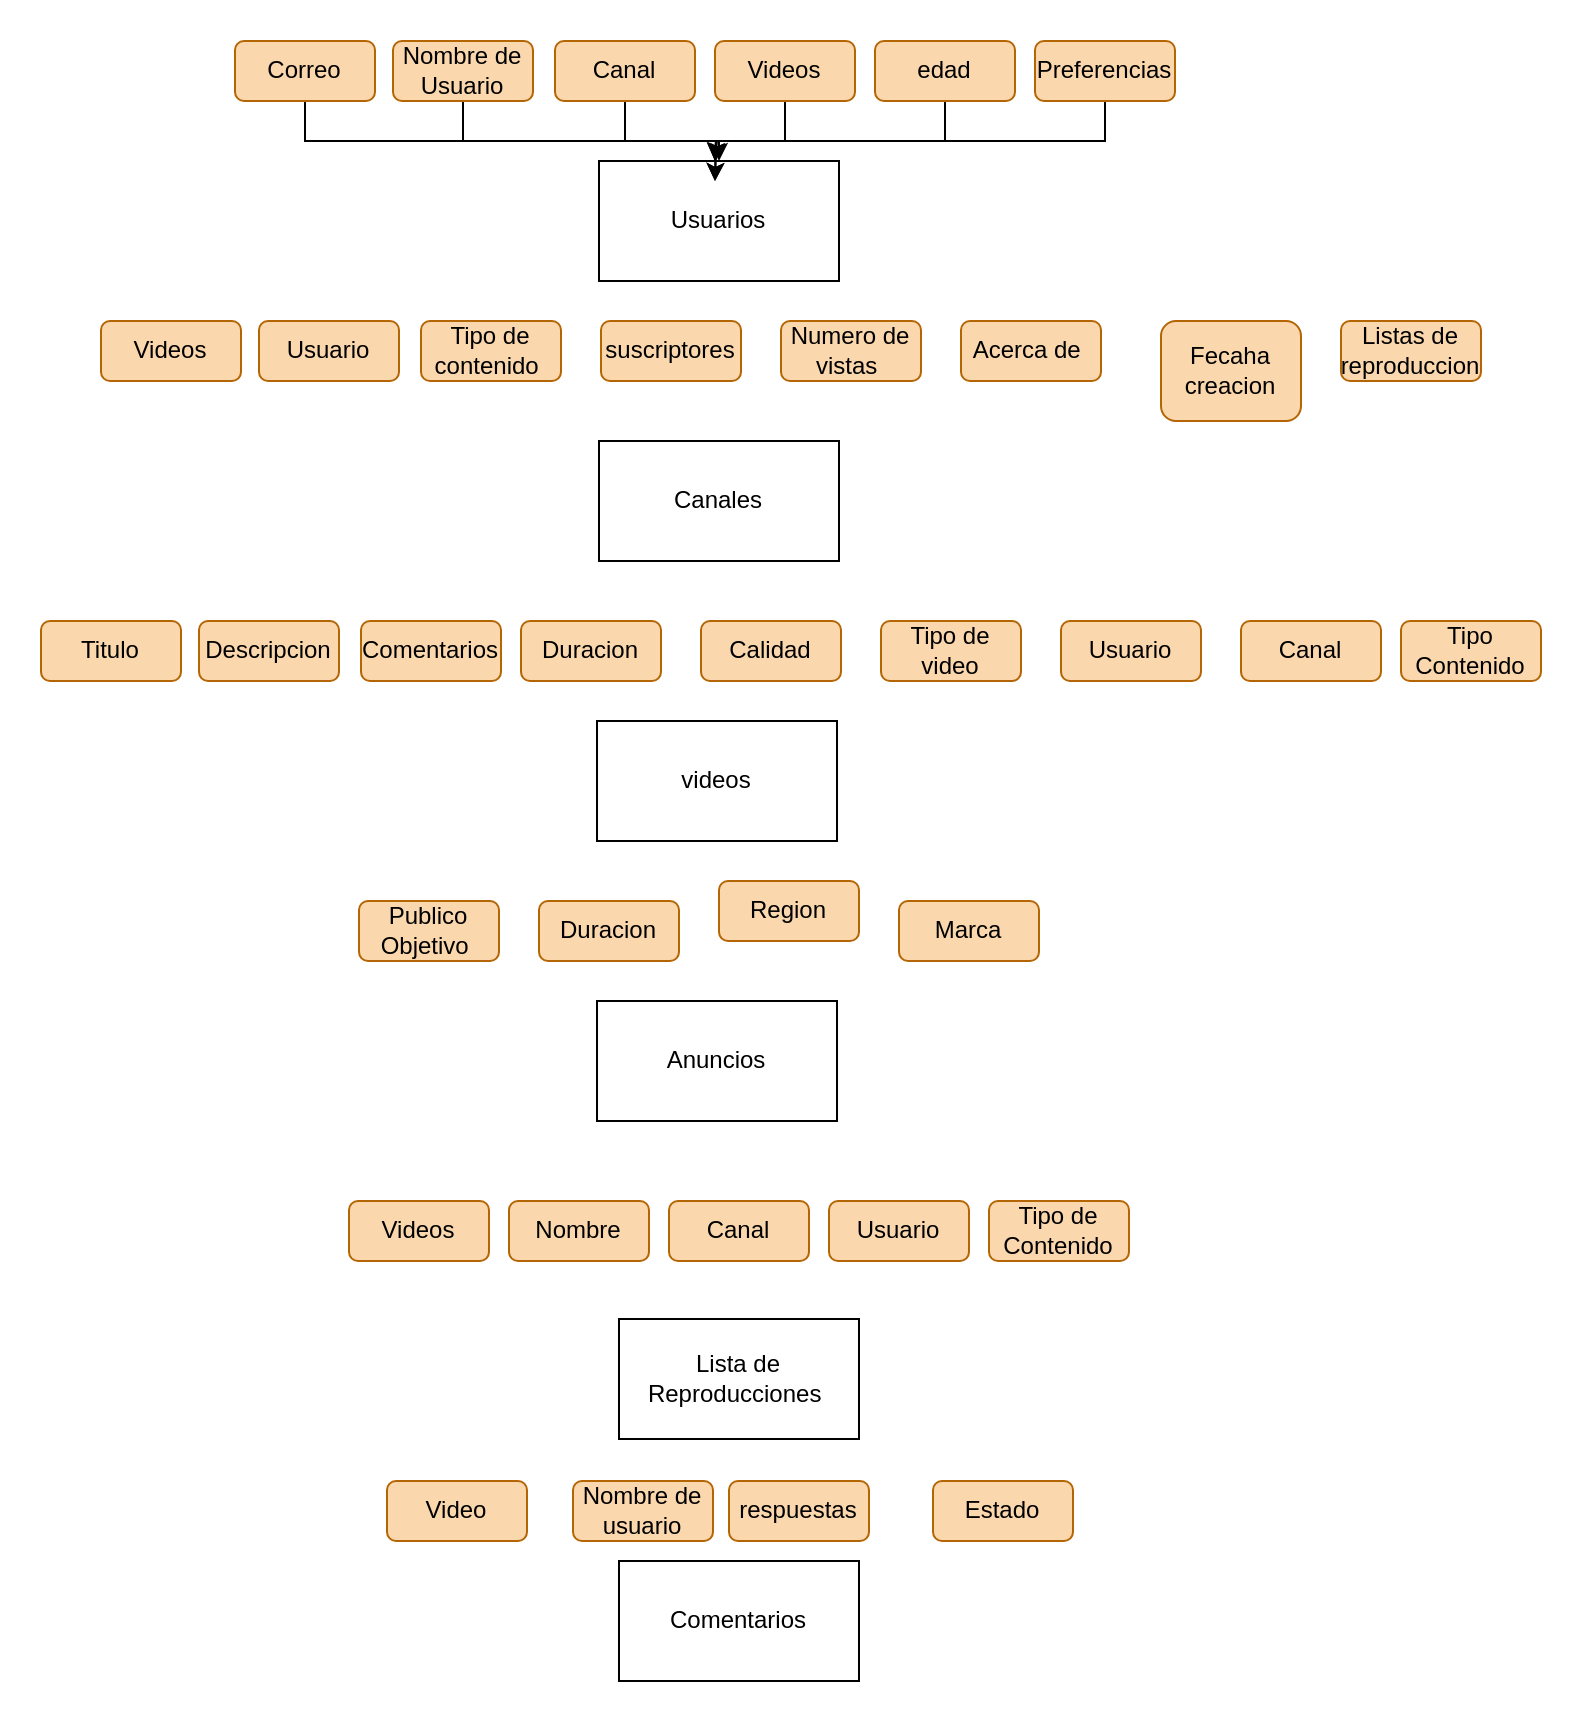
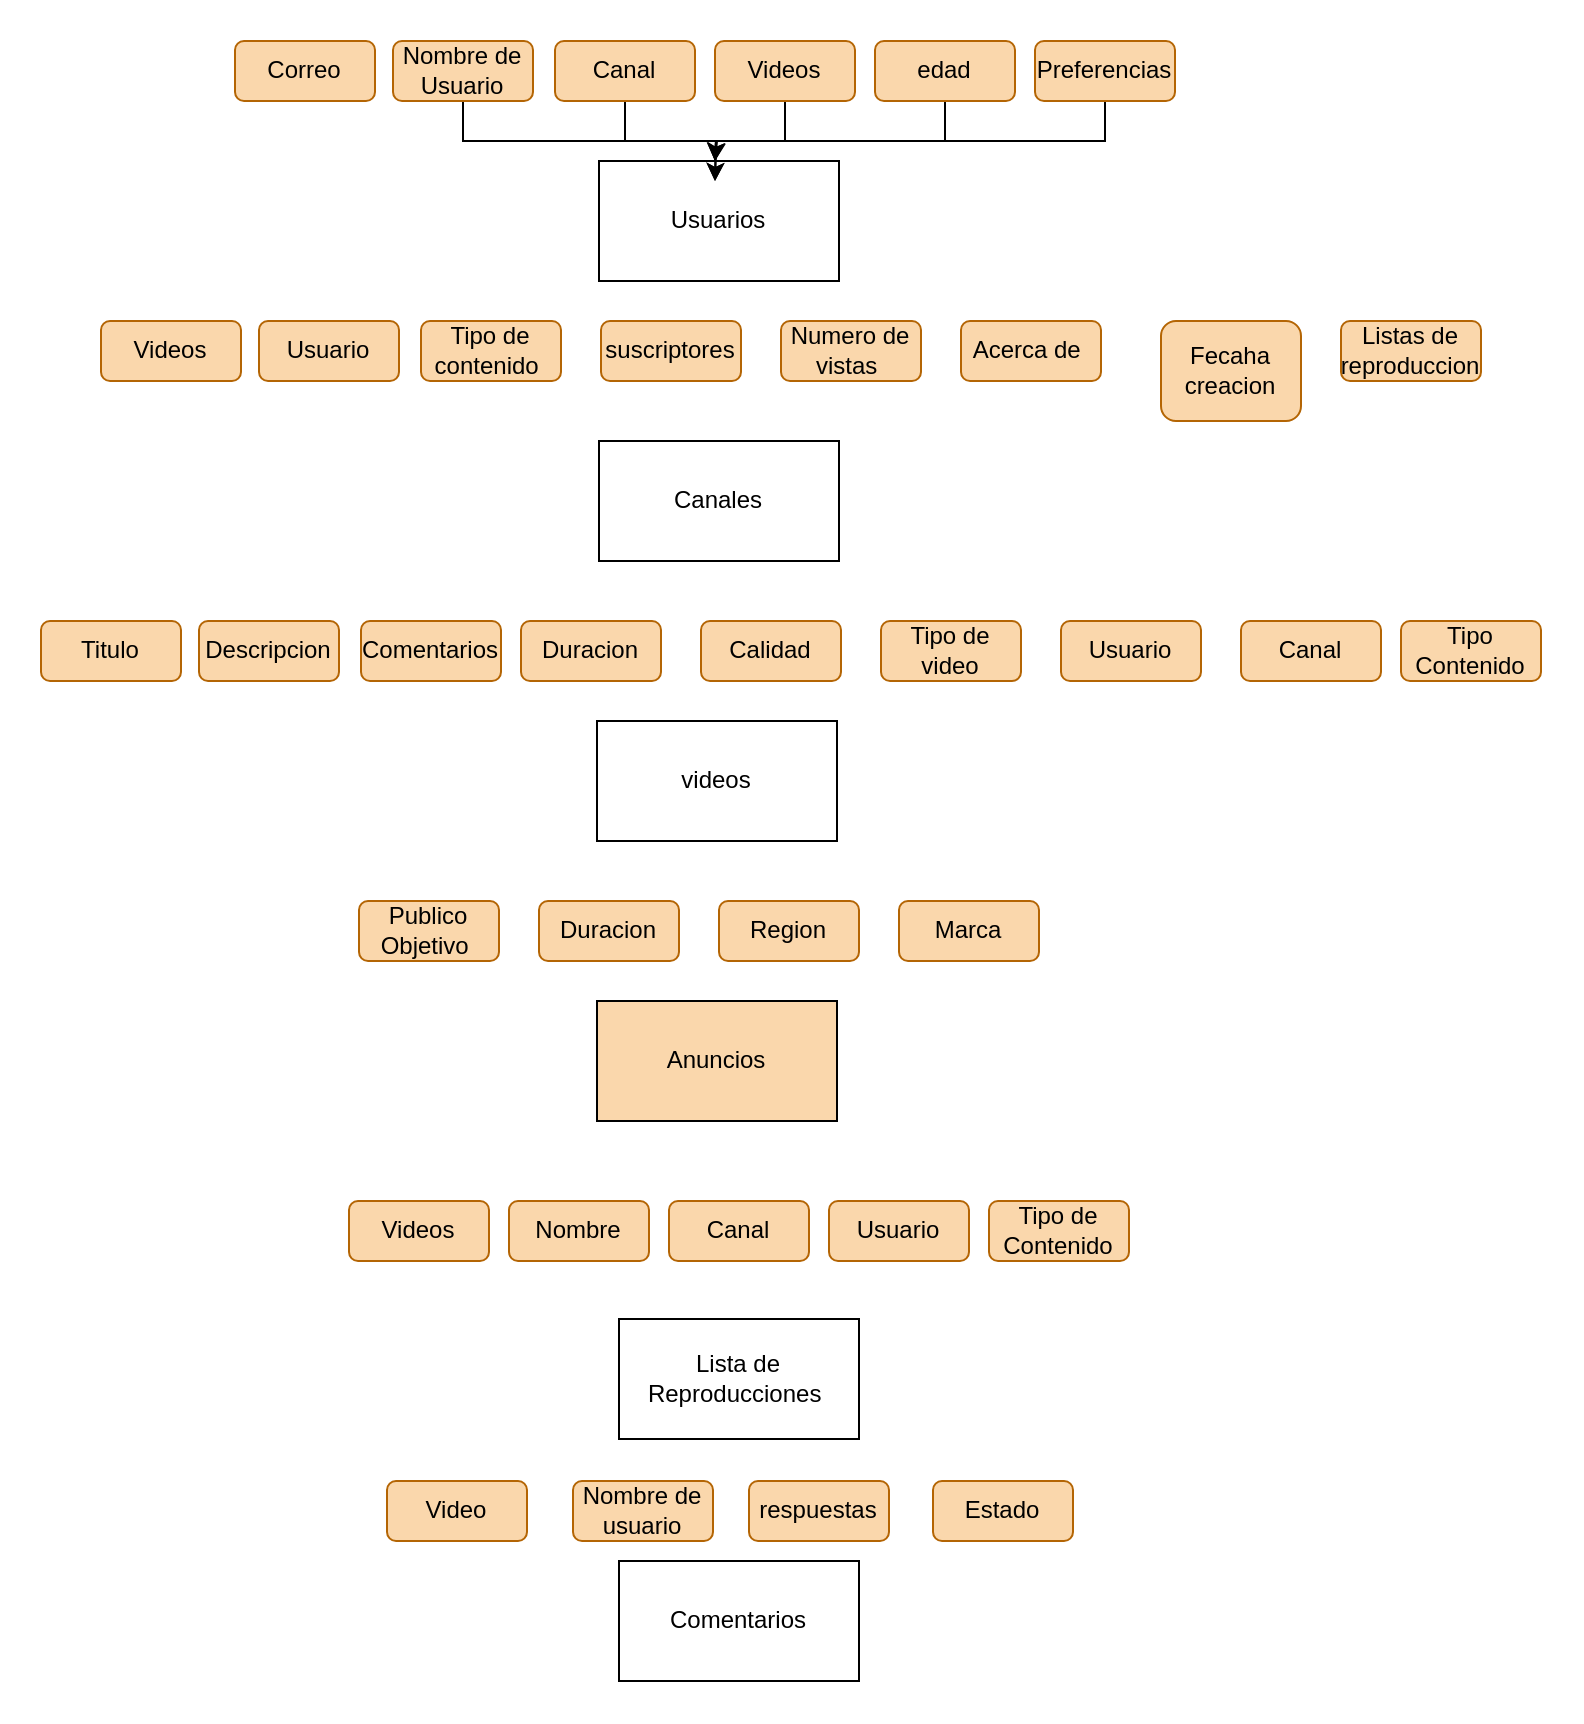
edge "Correo" -> "Usuarios": removed
node "Region": moved (789, 911) -> (789, 931)
node "Anuncios": fillcolor #ffffff -> #fad7ac
node "respuestas": moved (799, 1511) -> (819, 1511)
